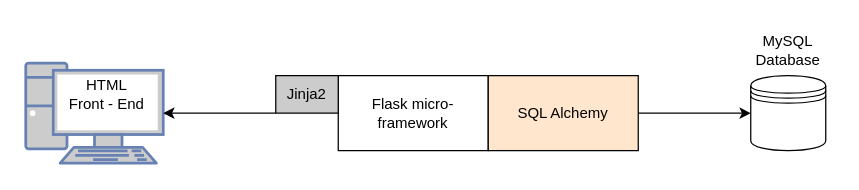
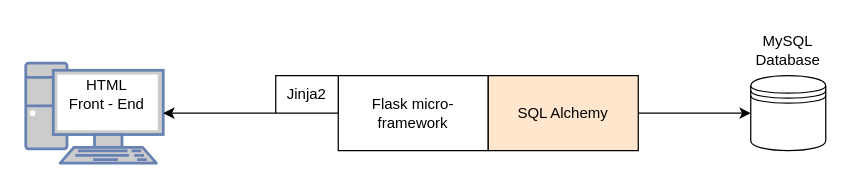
node "Jinja2": fillcolor #cccccc -> #ffffff
